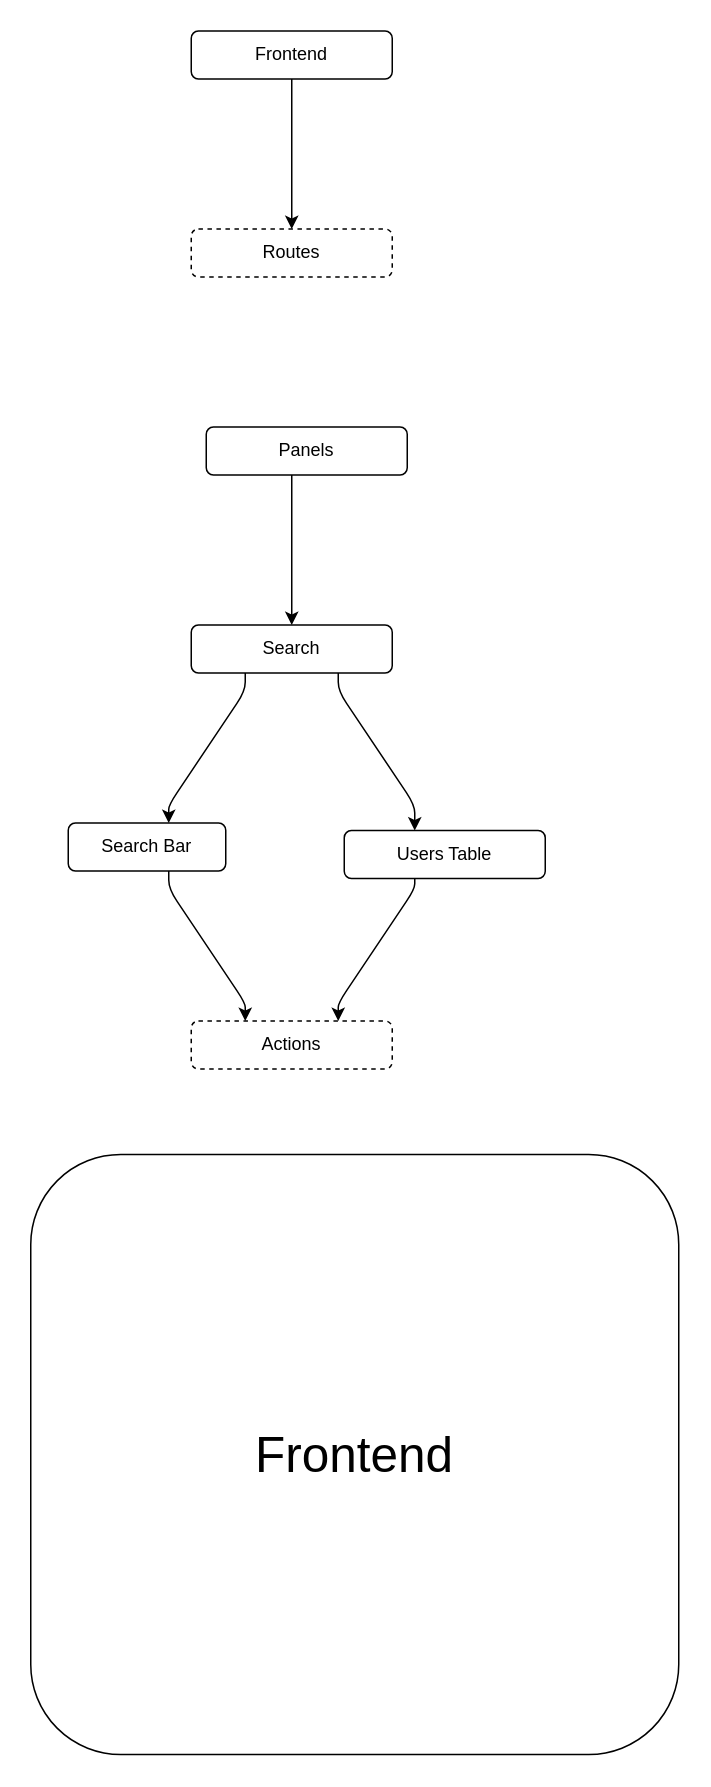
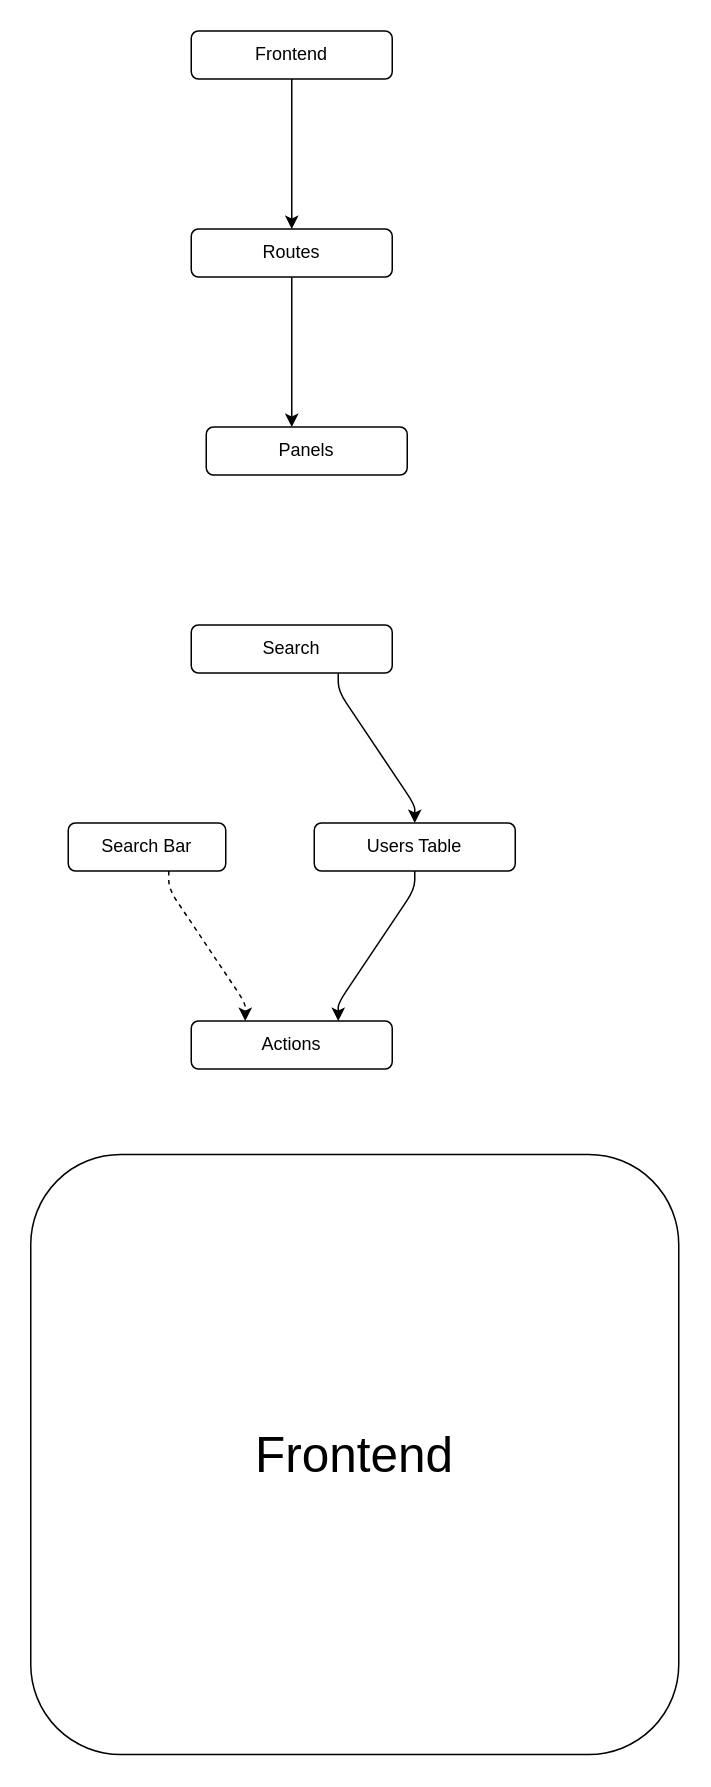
node "Routes": style dashed -> solid
edge "Routes" -> "Panels": added
edge "Panels" -> "Search": removed
edge "Search" -> "Search Bar": removed
node "Users Table": moved (445, 854) -> (415, 847)
edge "Search Bar" -> "Actions": style solid -> dashed
node "Actions": style dashed -> solid
